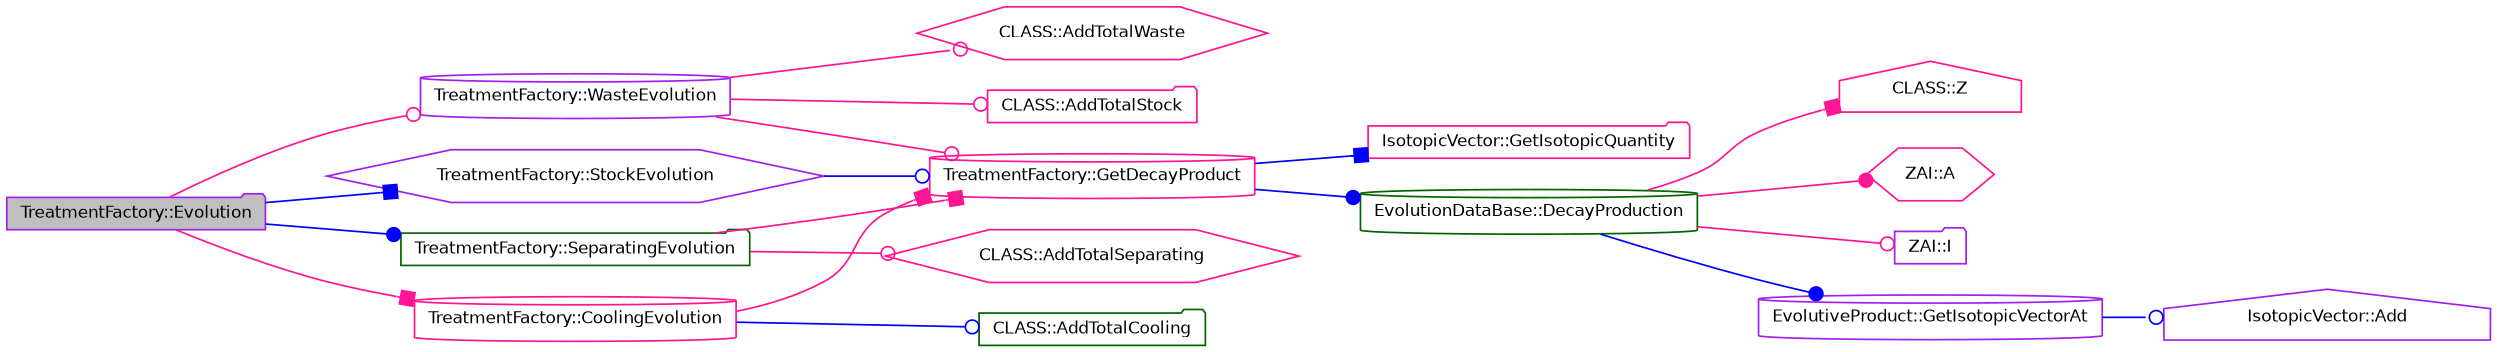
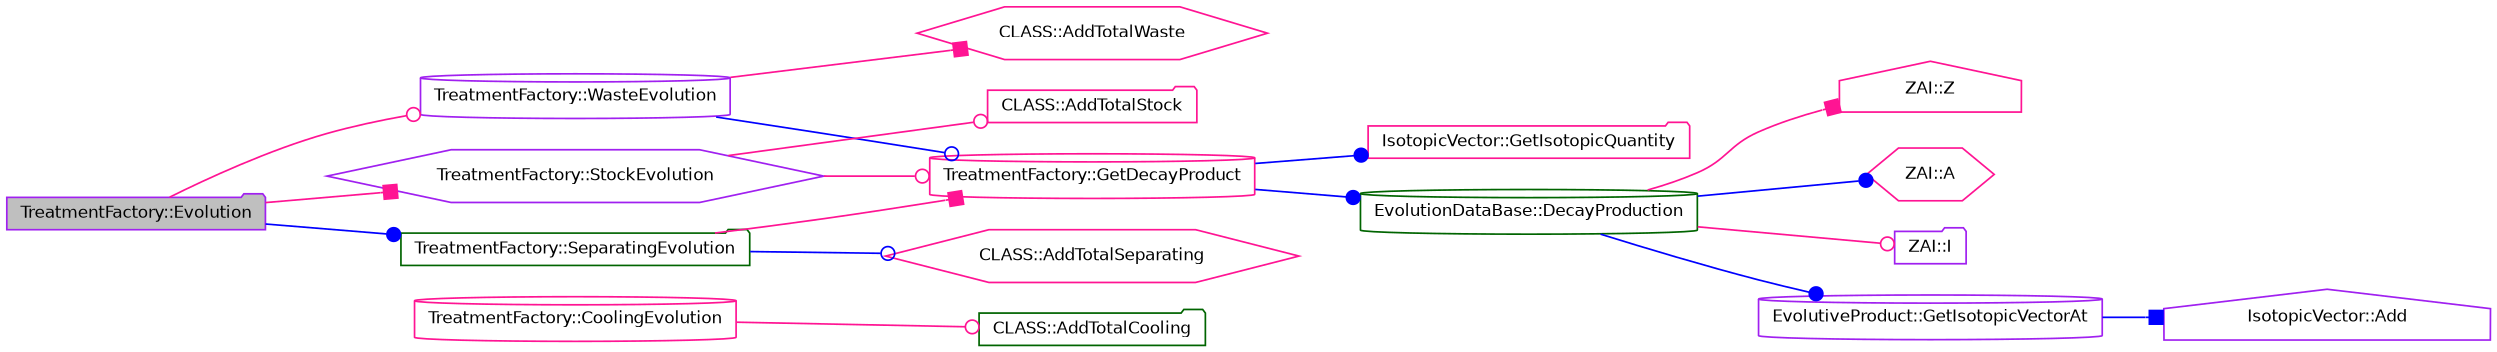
edge "TreatmentFactory::WasteEvolution" -> "CLASS::AddTotalWaste": arrowhead odot -> box
node "CLASS::Z": label "CLASS::Z" -> "ZAI::Z"
edge "TreatmentFactory::WasteEvolution" -> "CLASS::AddTotalStock": now "TreatmentFactory::StockEvolution" -> "CLASS::AddTotalStock"
edge "TreatmentFactory::WasteEvolution" -> "TreatmentFactory::GetDecayProduct": color deeppink -> blue
edge "TreatmentFactory::GetDecayProduct" -> "IsotopicVector::GetIsotopicQuantity": arrowhead box -> dot
edge "TreatmentFactory::StockEvolution" -> "TreatmentFactory::GetDecayProduct": color blue -> deeppink
edge "EvolutionDataBase::DecayProduction" -> "ZAI::A": color deeppink -> blue
edge "TreatmentFactory::Evolution" -> "TreatmentFactory::StockEvolution": color blue -> deeppink
edge "TreatmentFactory::SeparatingEvolution" -> "CLASS::AddTotalSeparating": color deeppink -> blue
edge "TreatmentFactory::Evolution" -> "TreatmentFactory::CoolingEvolution": removed
edge "TreatmentFactory::CoolingEvolution" -> "TreatmentFactory::GetDecayProduct": removed
edge "EvolutiveProduct::GetIsotopicVectorAt" -> "IsotopicVector::Add": arrowhead odot -> box
edge "TreatmentFactory::CoolingEvolution" -> "CLASS::AddTotalCooling": color blue -> deeppink
